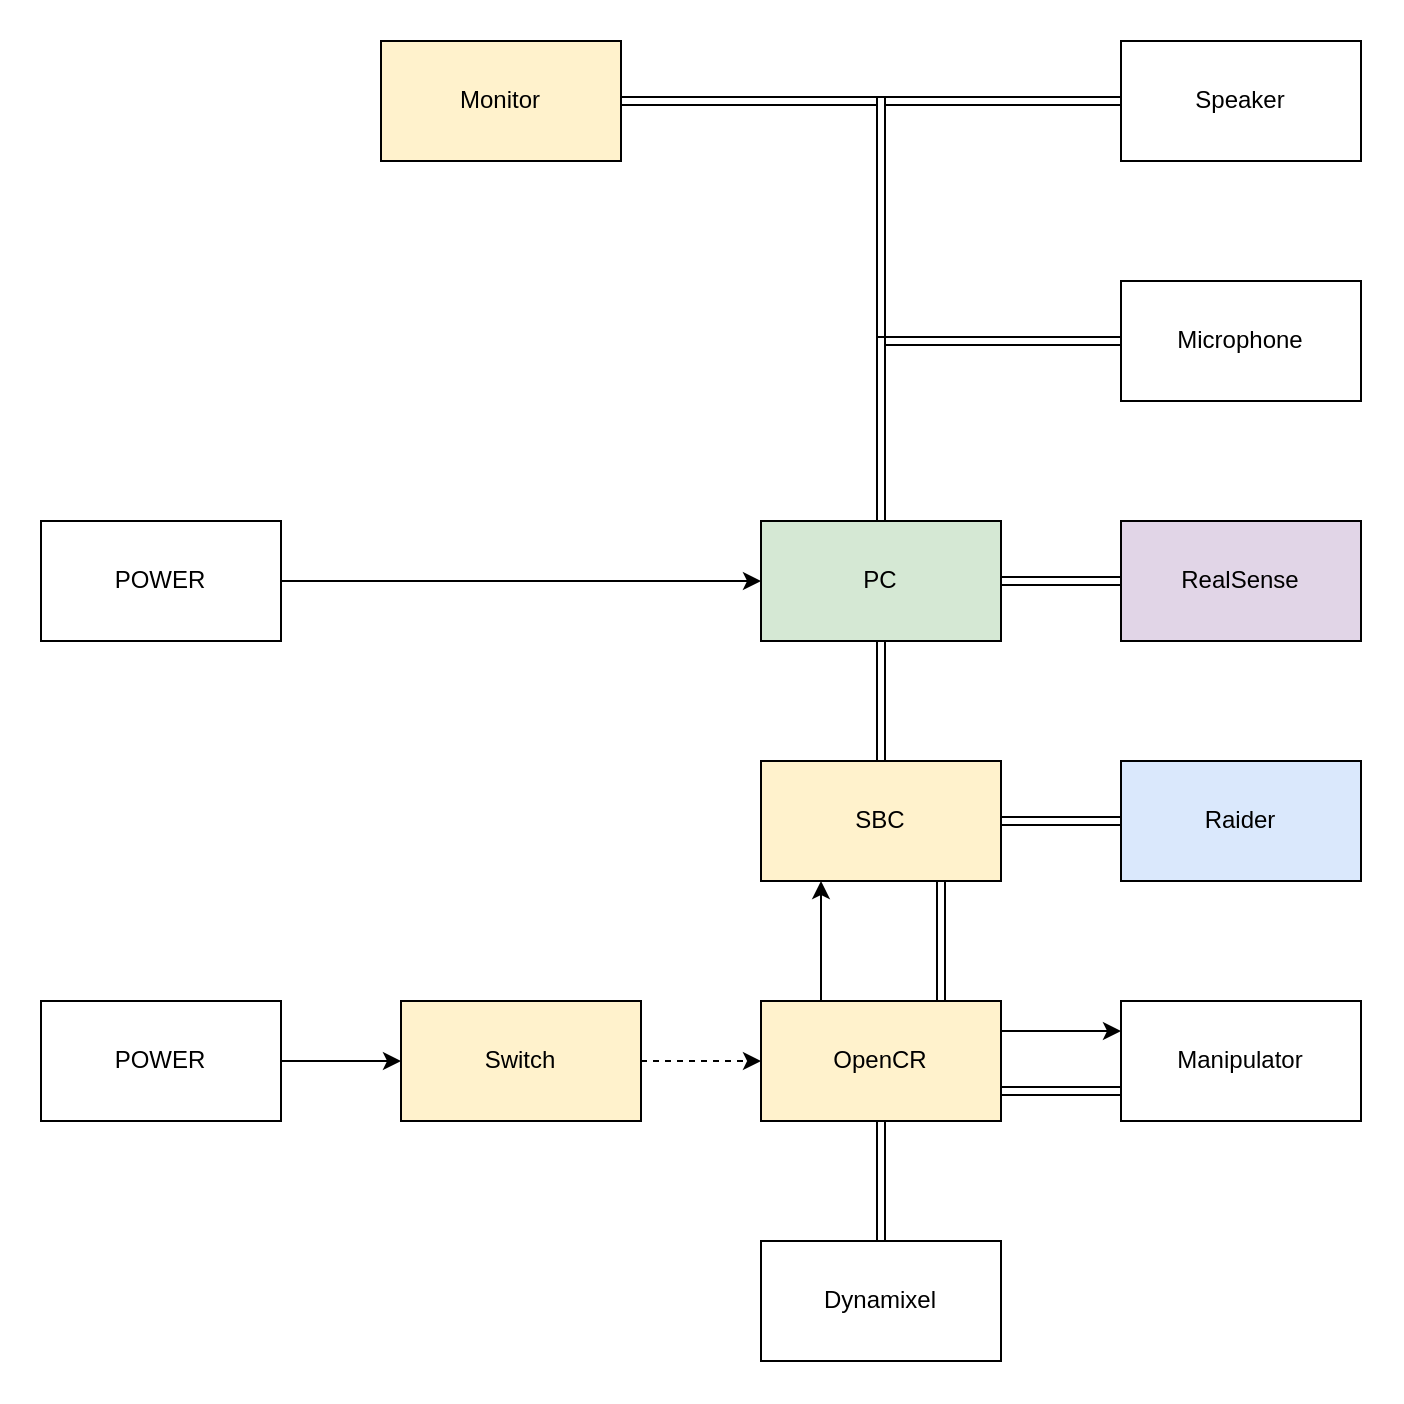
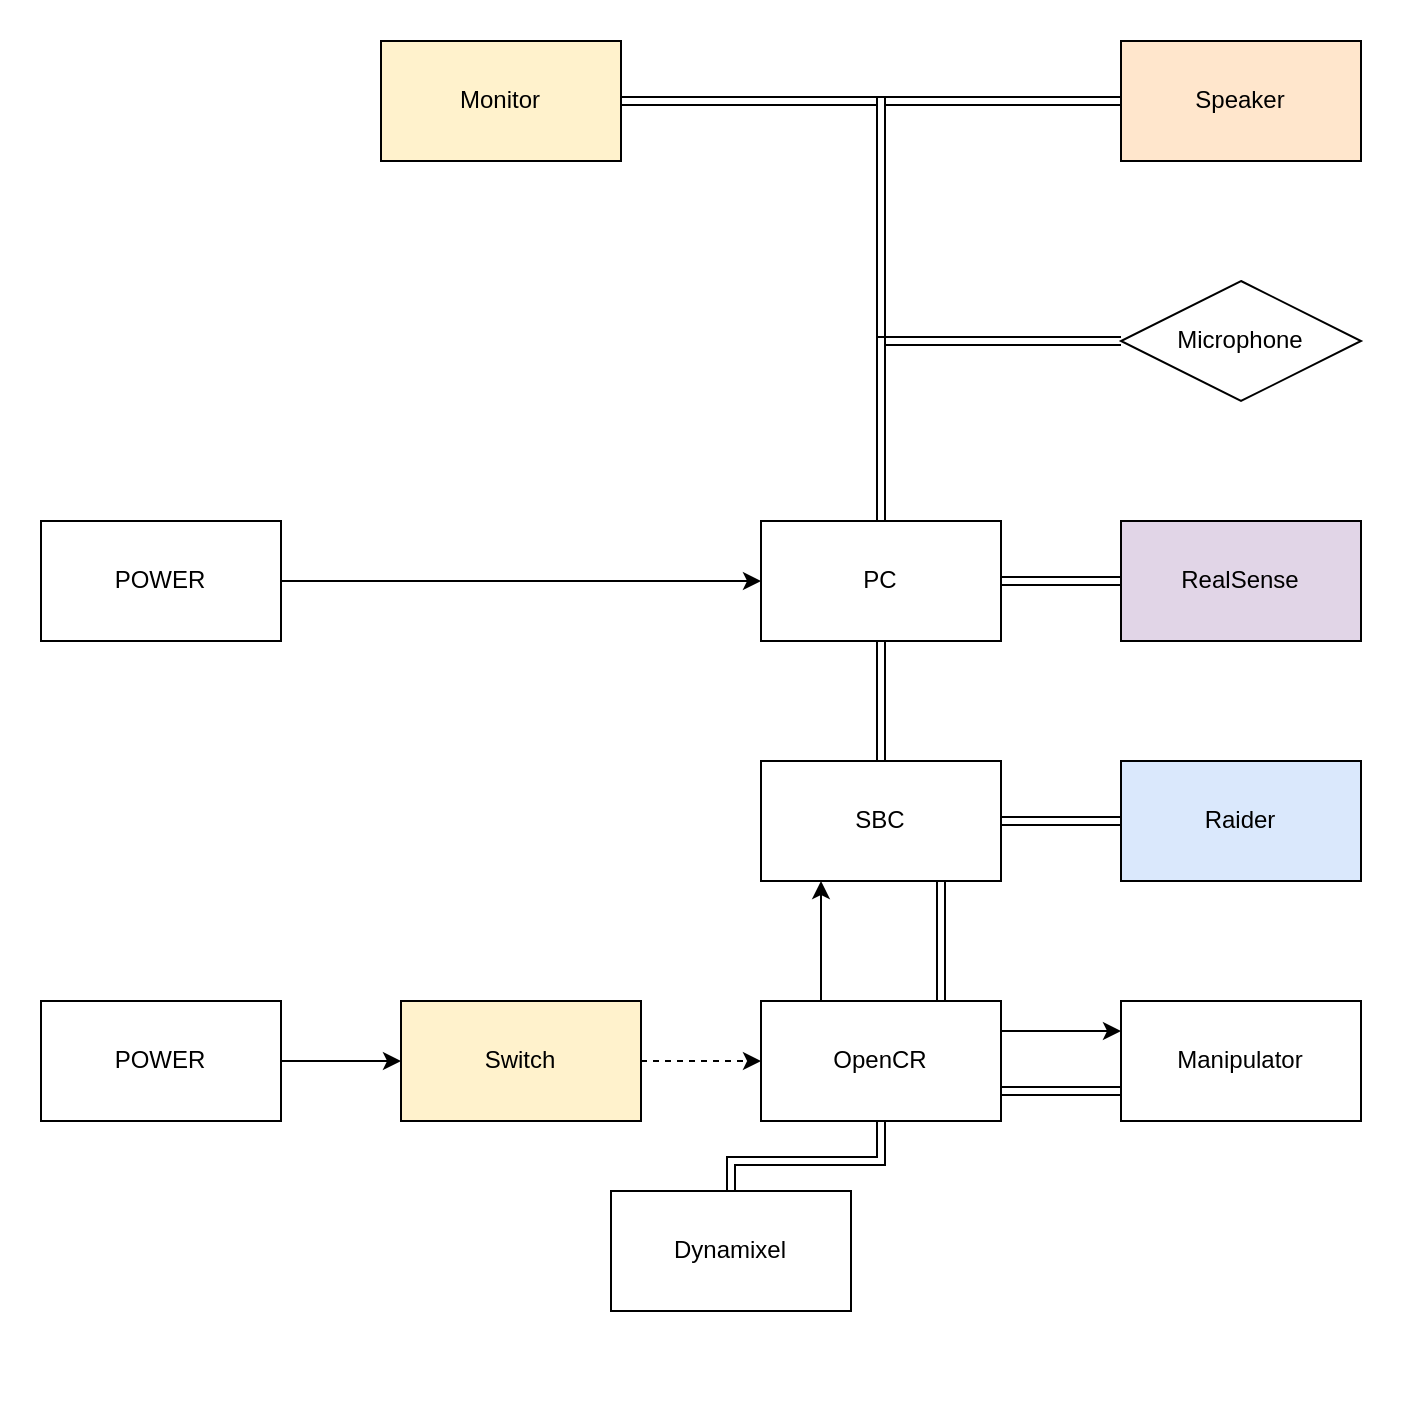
node "Speaker": fillcolor #ffffff -> #ffe6cc
node "Microphone": shape rectangle -> diamond
node "PC": fillcolor #d5e8d4 -> #ffffff
node "SBC": fillcolor #fff2cc -> #ffffff
node "OpenCR": fillcolor #fff2cc -> #ffffff
node "Dynamixel": moved (881, 1301) -> (731, 1251)
